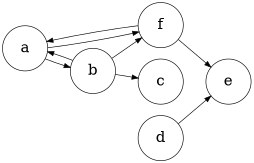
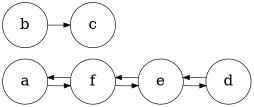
edge "b" -> "f": now "e" -> "f"
edge "b" -> "a": removed
edge "a" -> "b": removed
edge "e" -> "d": added
